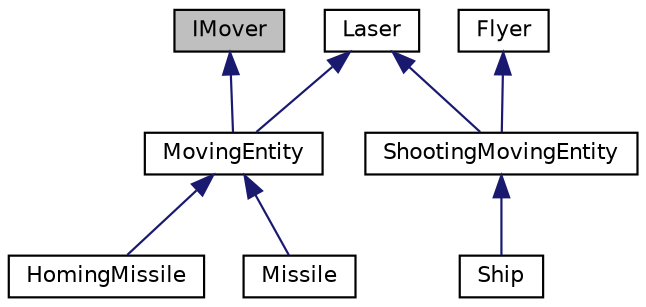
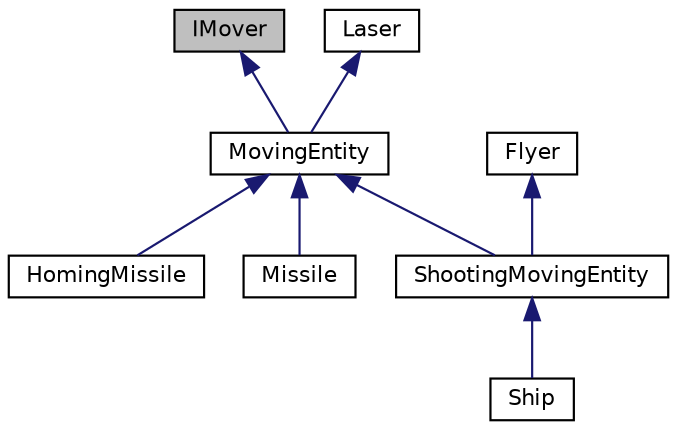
edge "ShootingMovingEntity" -> "Laser": now "ShootingMovingEntity" -> "MovingEntity"
